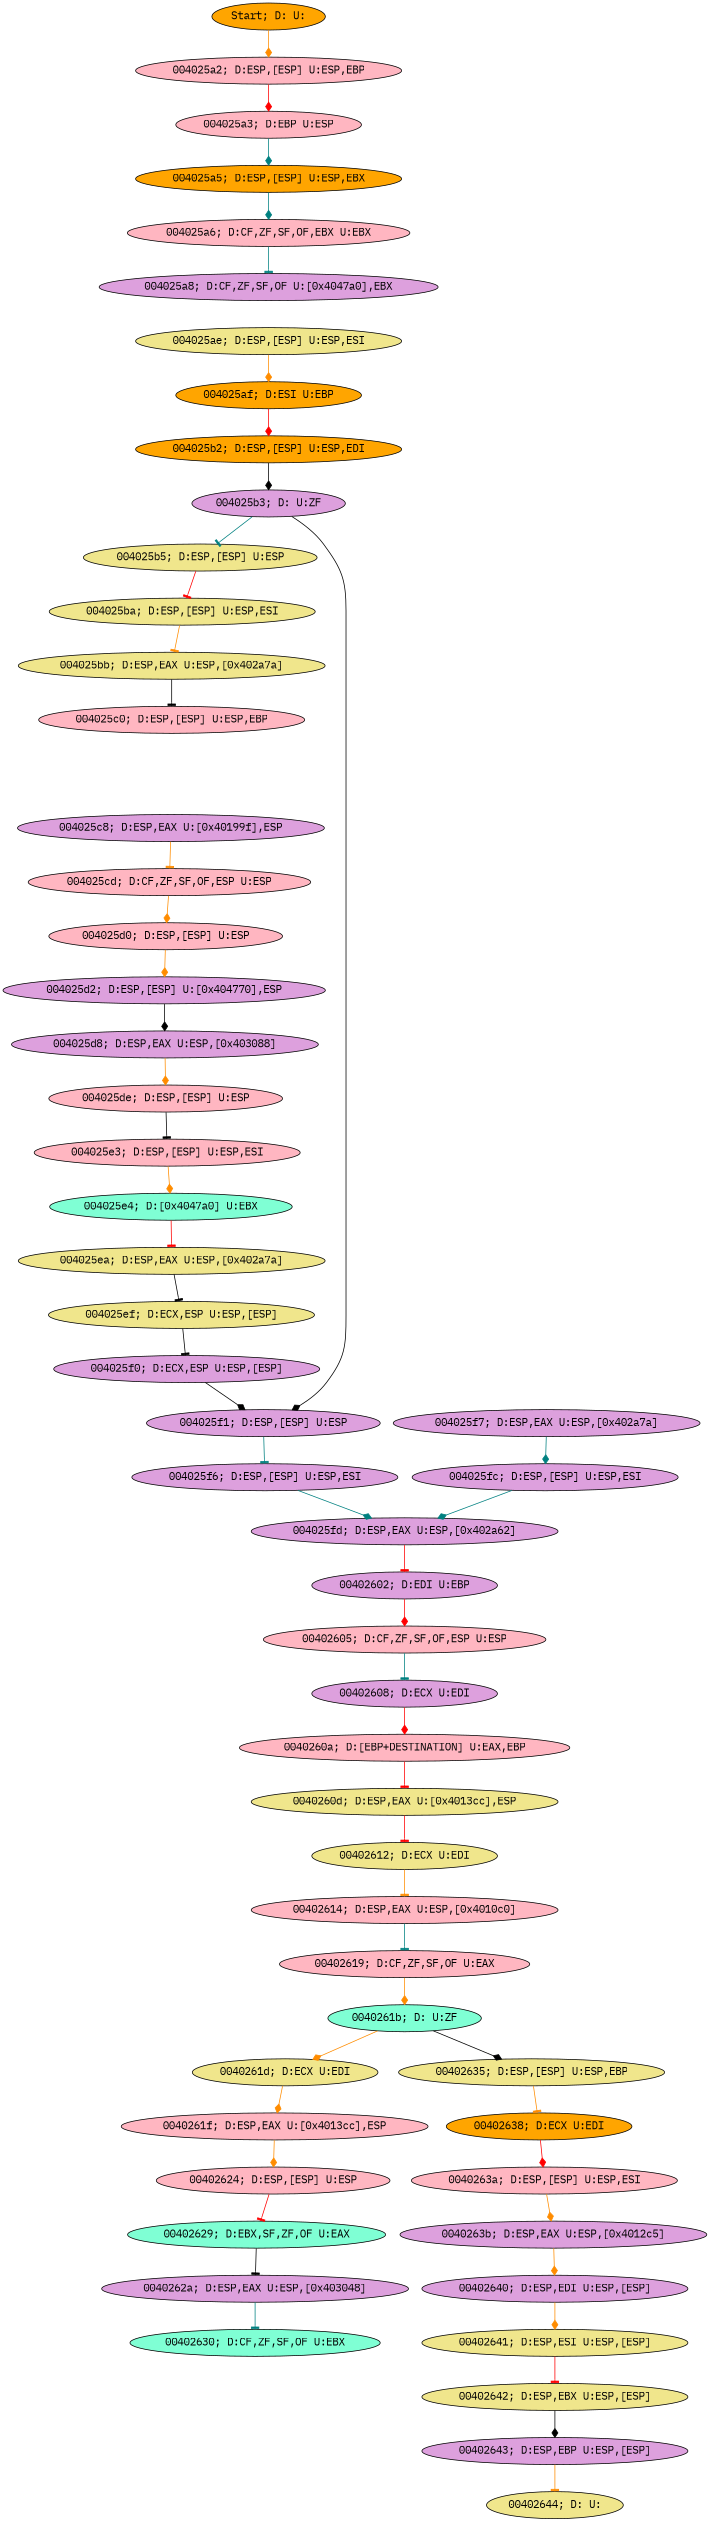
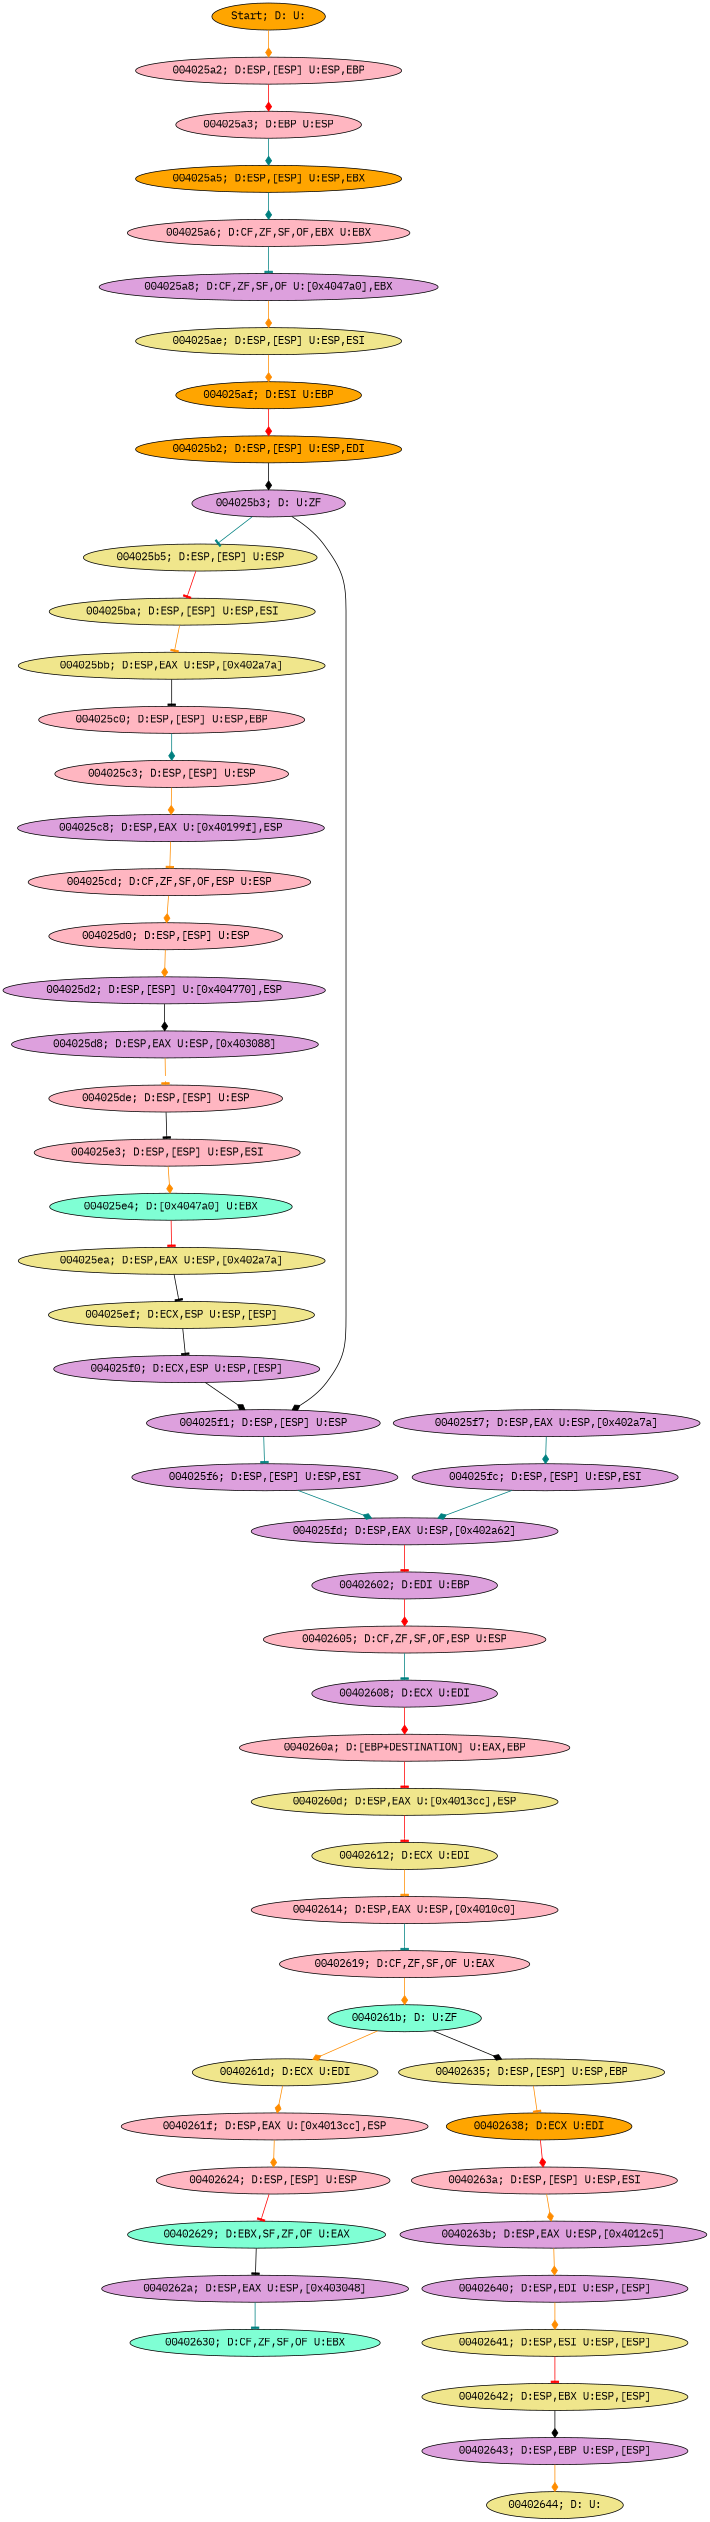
edge "004025a8; D:CF,ZF,SF,OF U:[0x4047a0],EBX" -> "004025ae; D:ESP,[ESP] U:ESP,ESI": added
node "004025c3; D:ESP,[ESP] U:ESP": added
edge "004025d8; D:ESP,EAX U:ESP,[0x403088]" -> "004025de; D:ESP,[ESP] U:ESP": arrowhead diamond -> tee
edge "00402643; D:ESP,EBP U:ESP,[ESP]" -> "00402644; D: U:": arrowhead tee -> diamond
